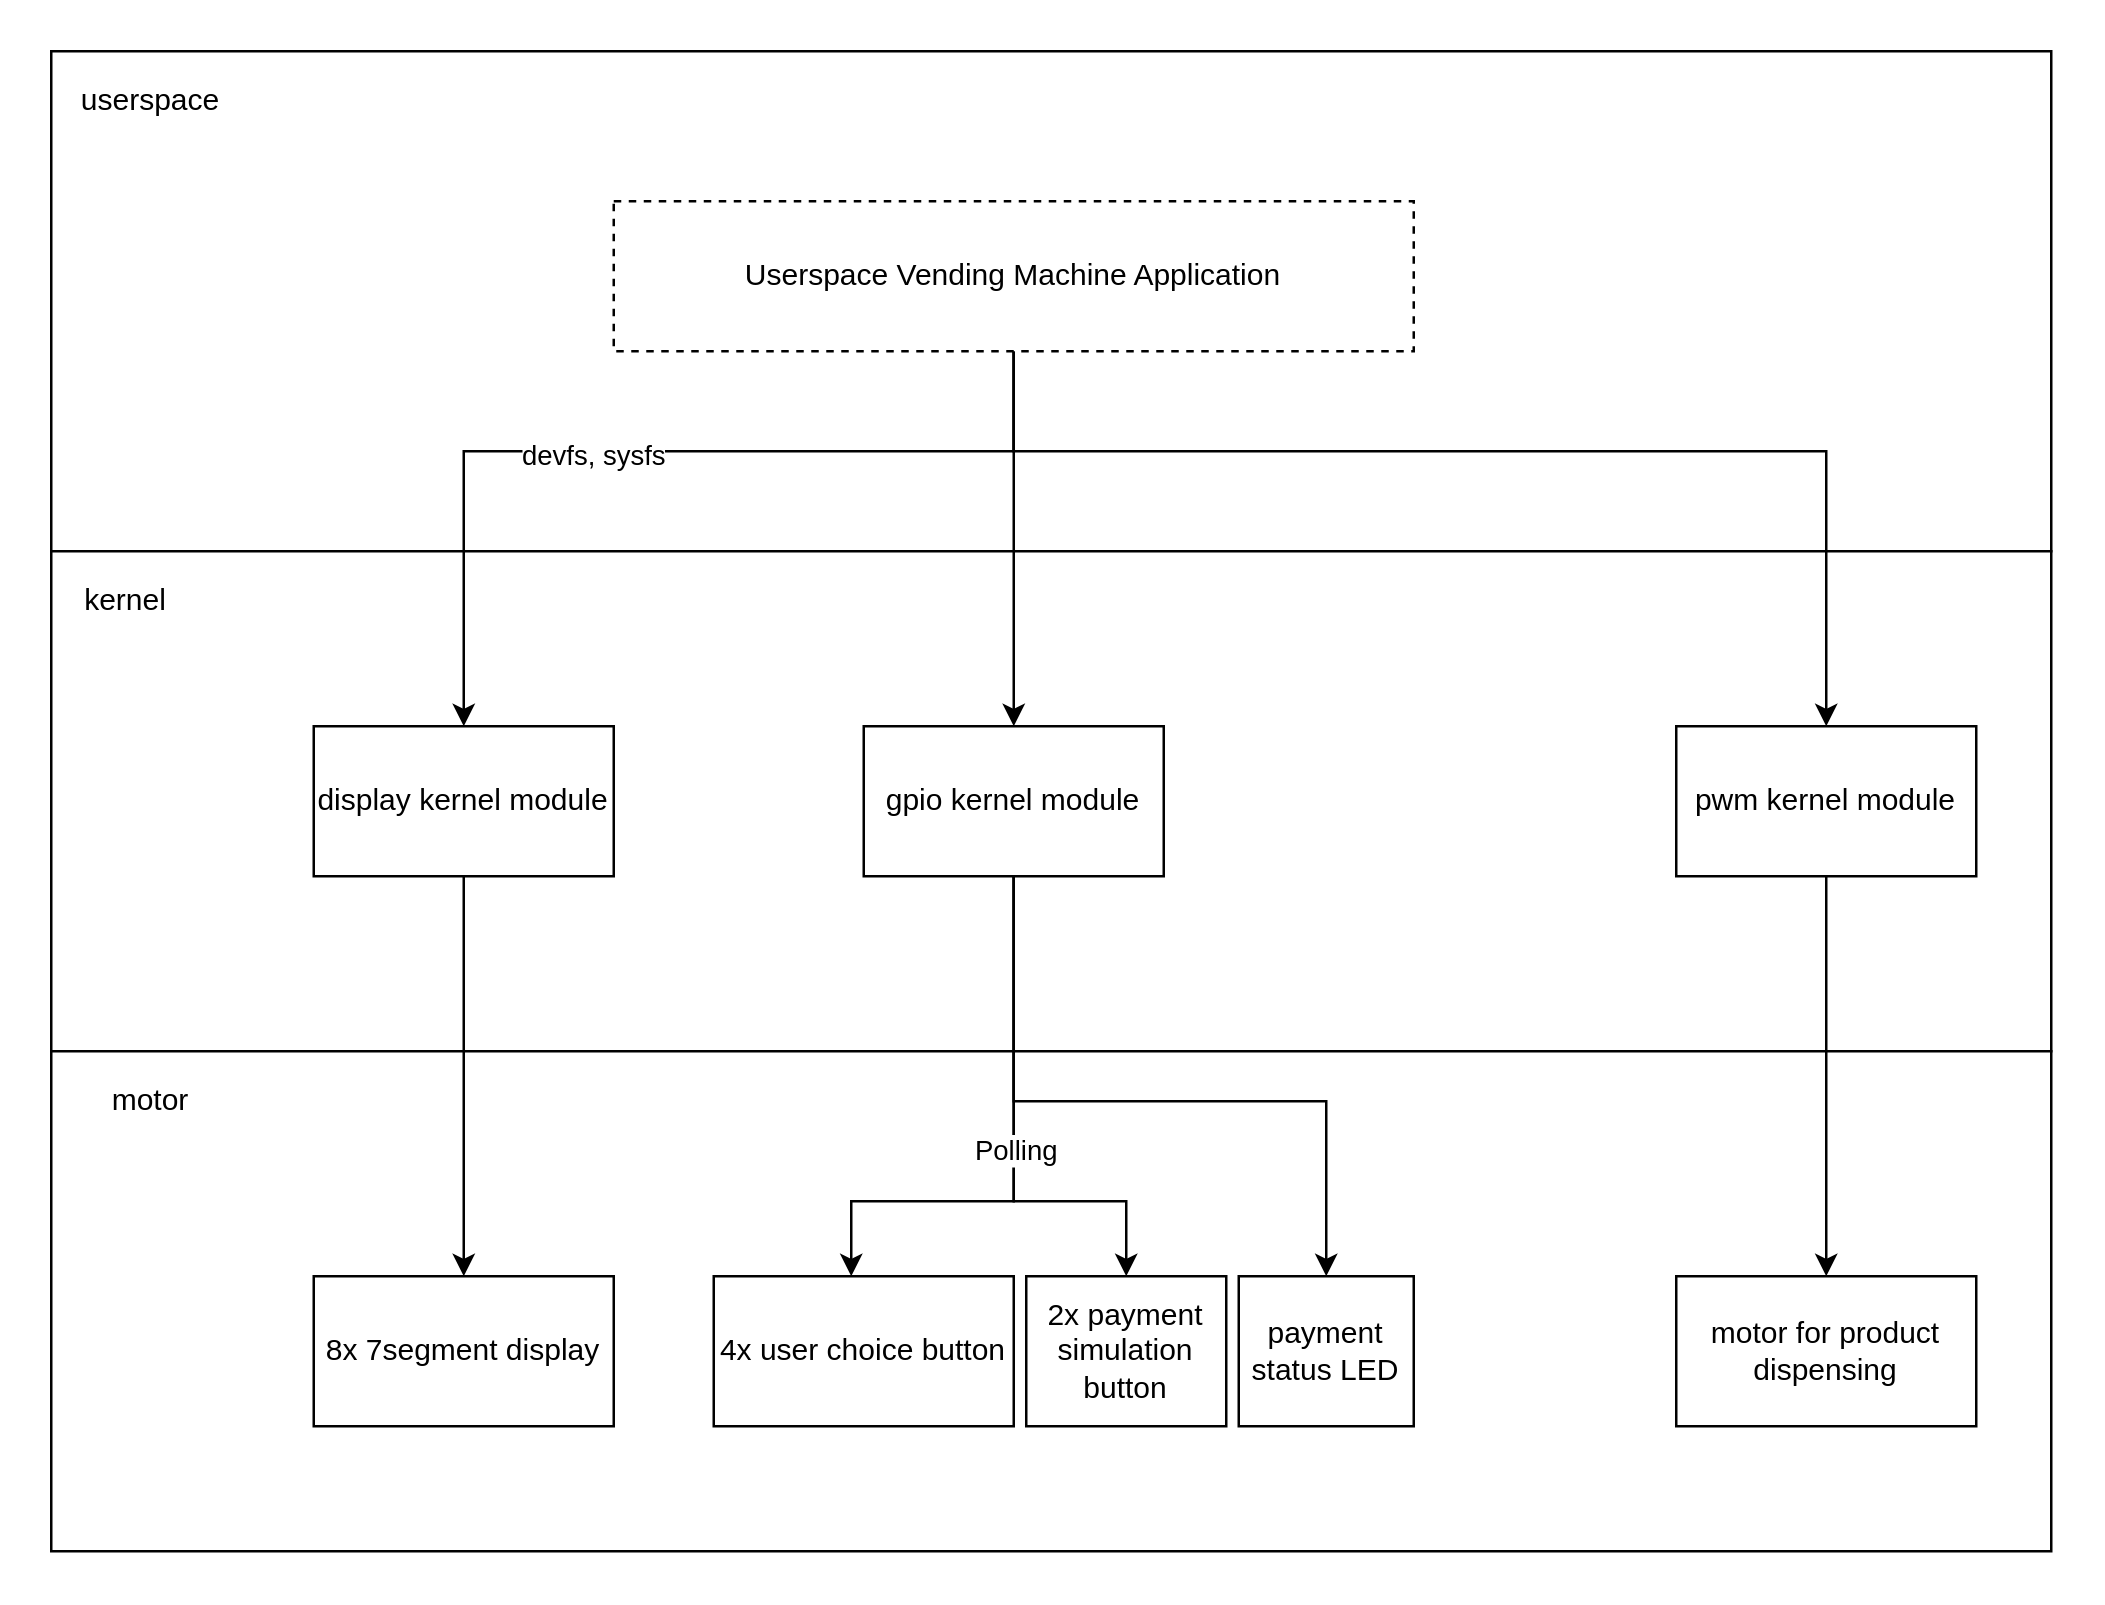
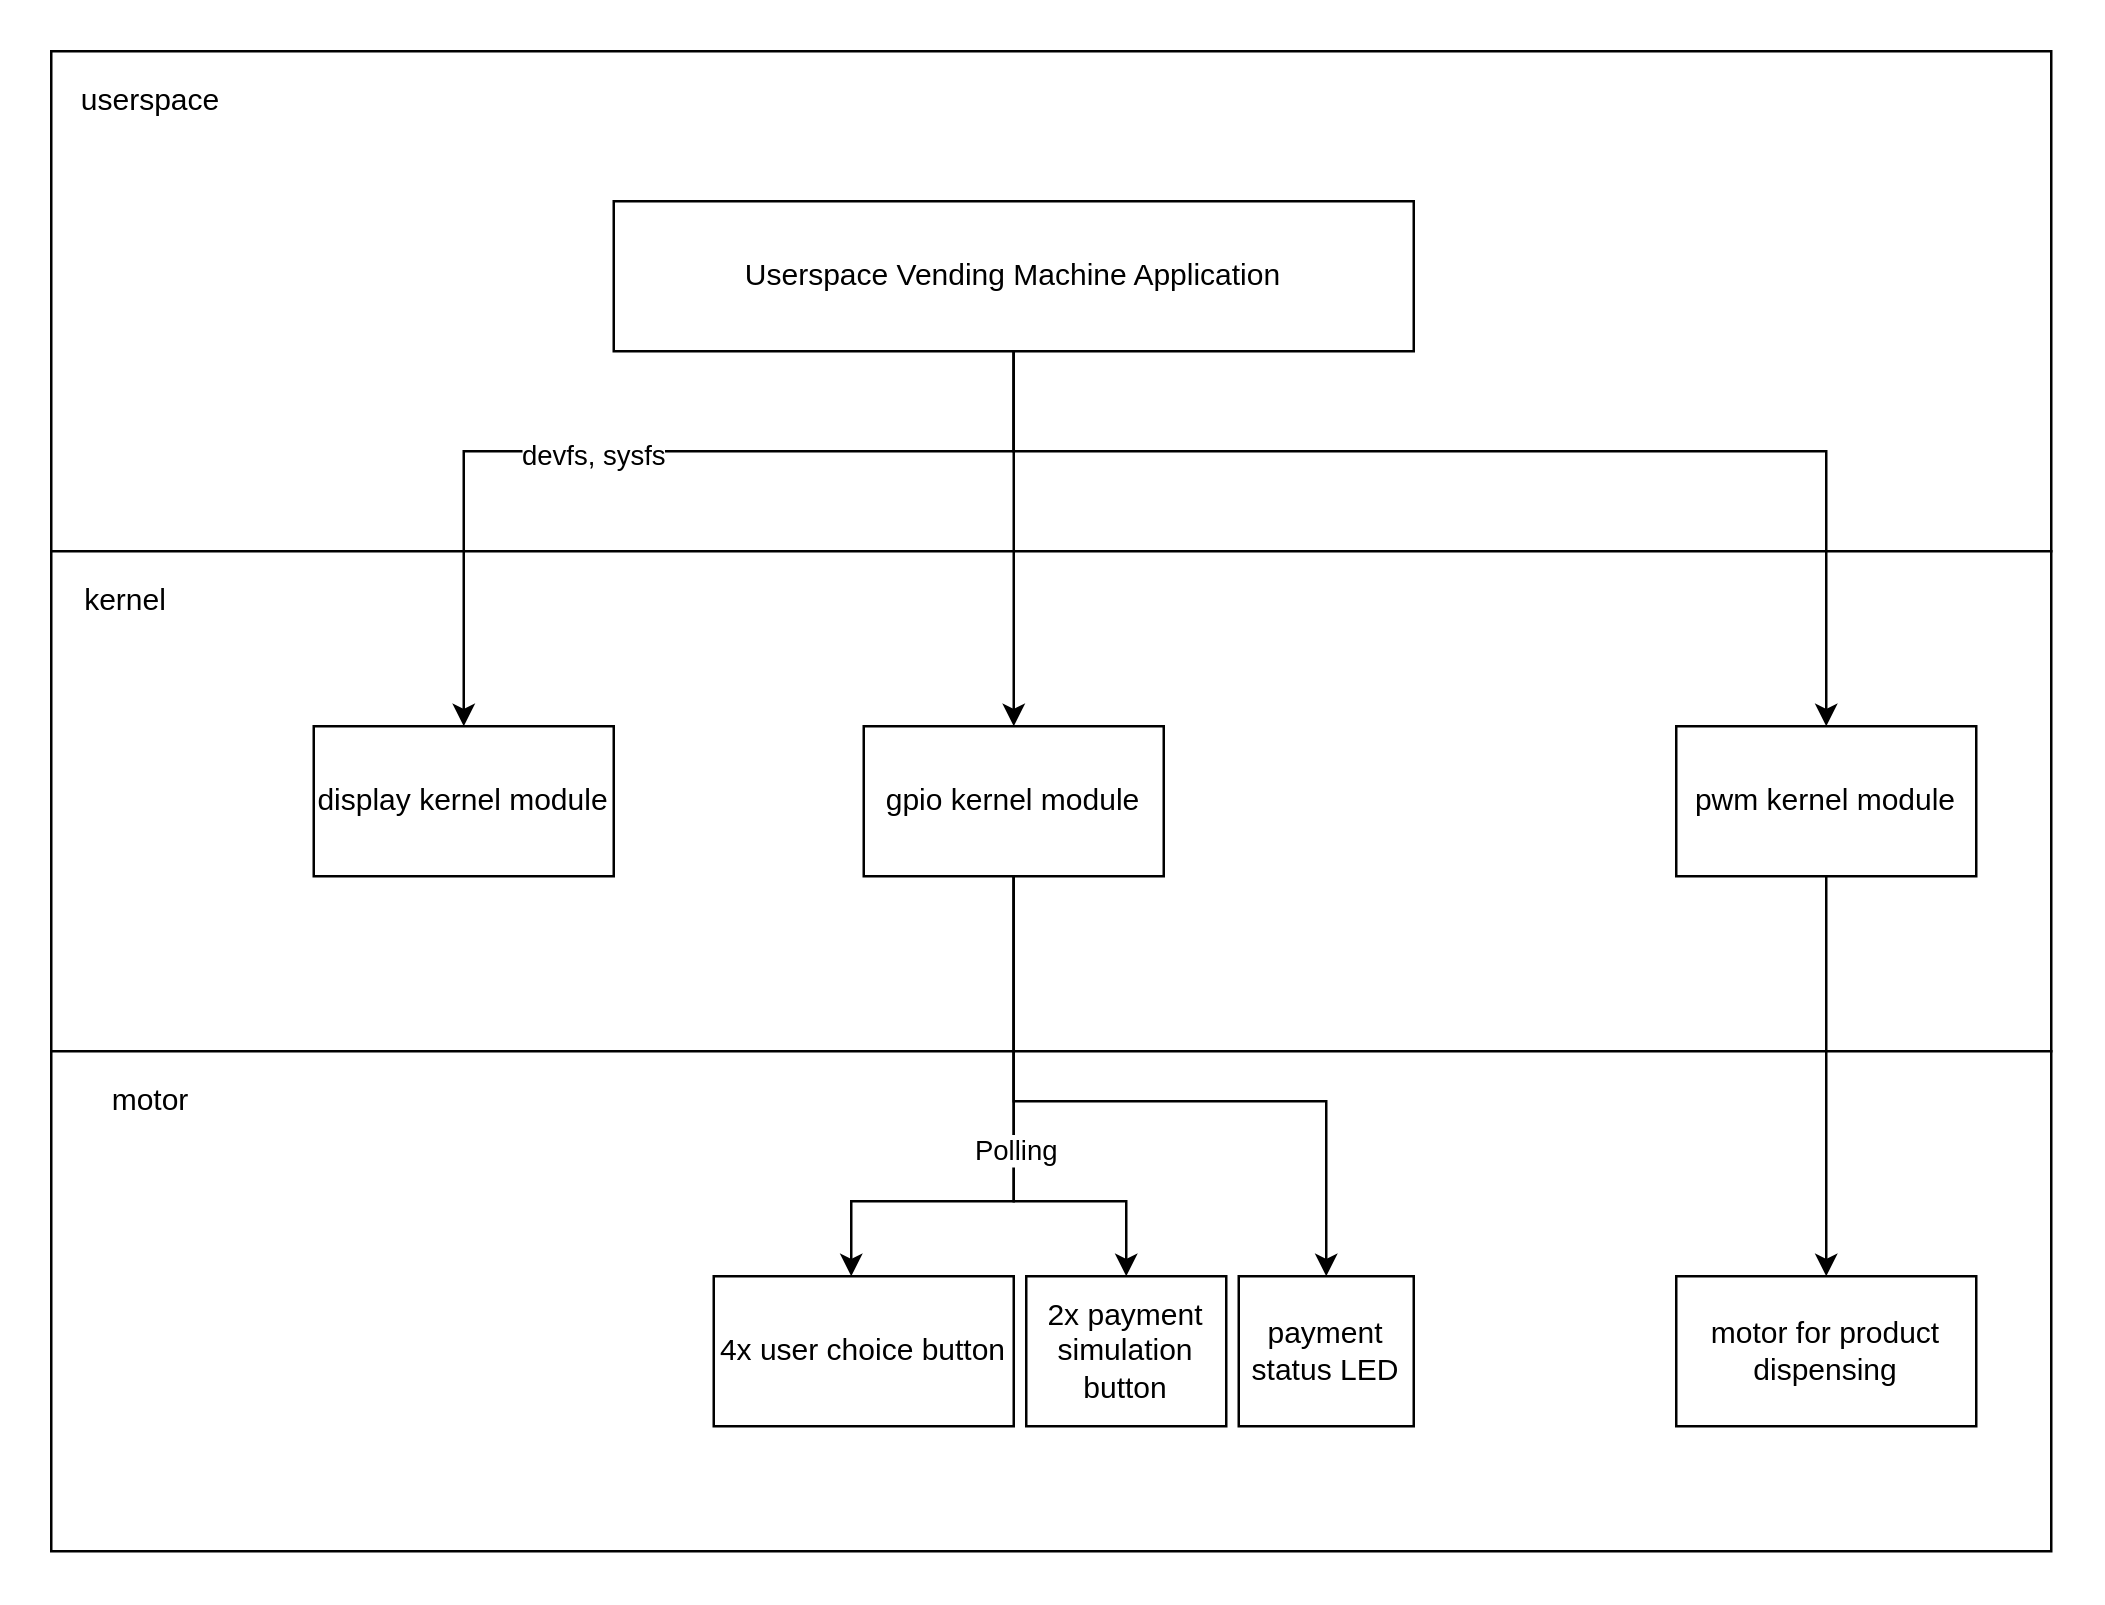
node "Userspace Vending Machine Application": style dashed -> solid
edge "display kernel module" -> "8x 7segment display": removed
node "8x 7segment display": removed
